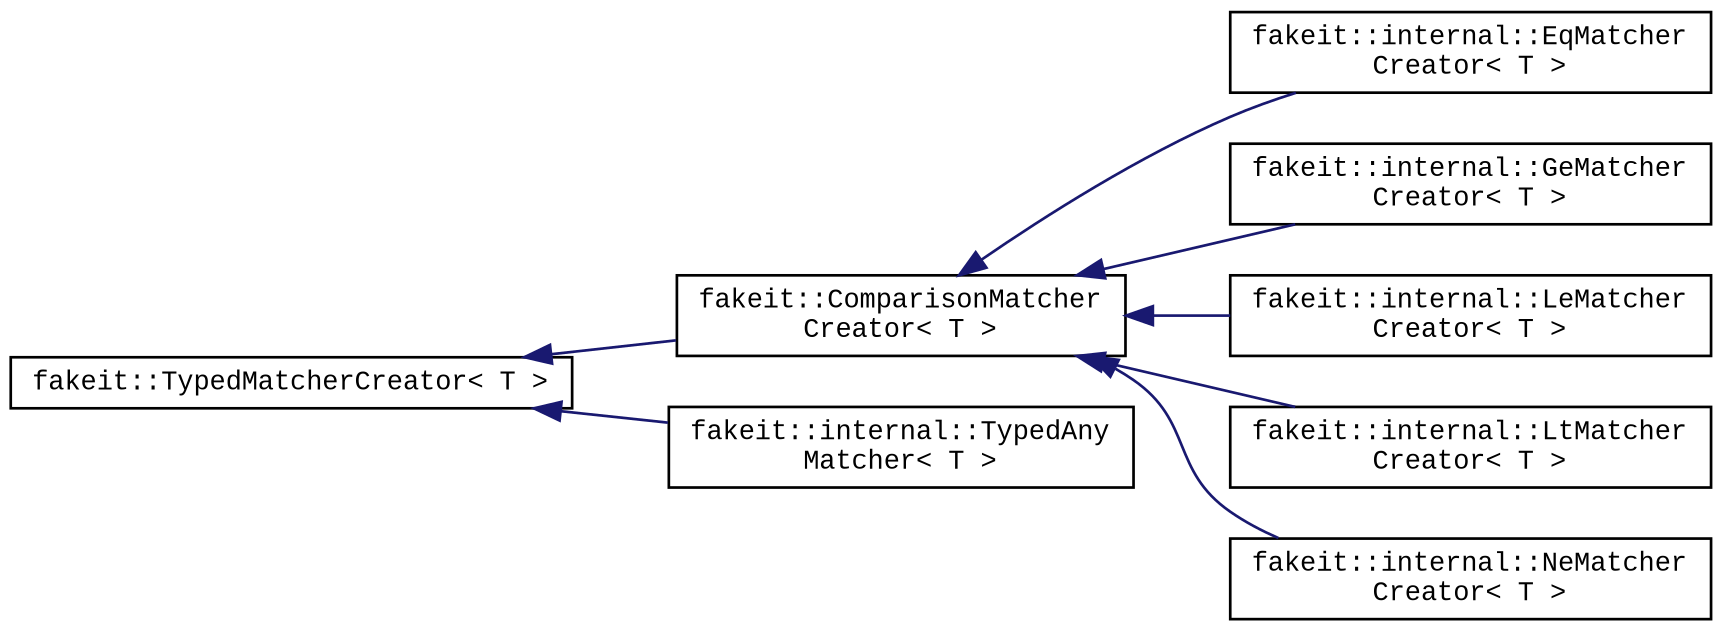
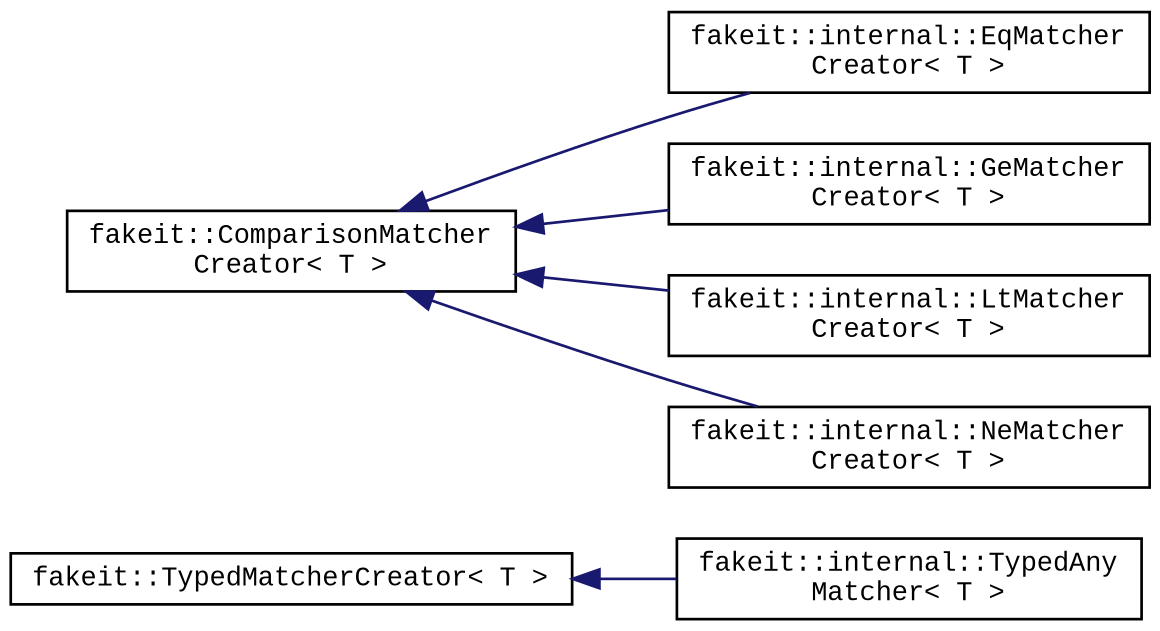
node "fakeit::internal::LeMatcher Creator< T >": removed
edge "fakeit::ComparisonMatcher Creator< T >" -> "fakeit::TypedMatcherCreator< T >": removed
